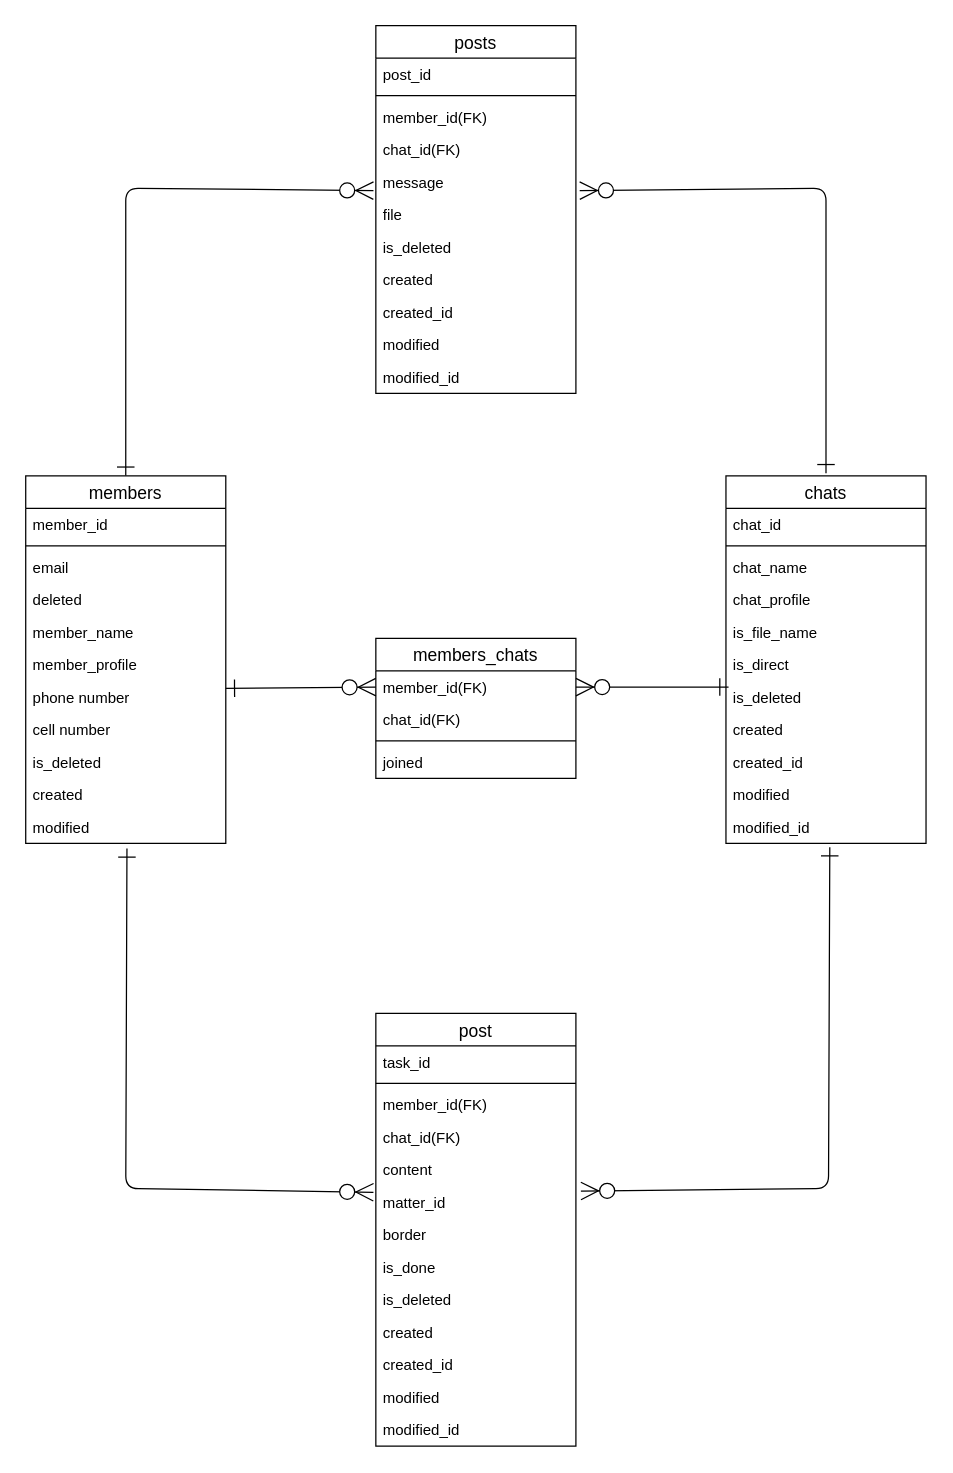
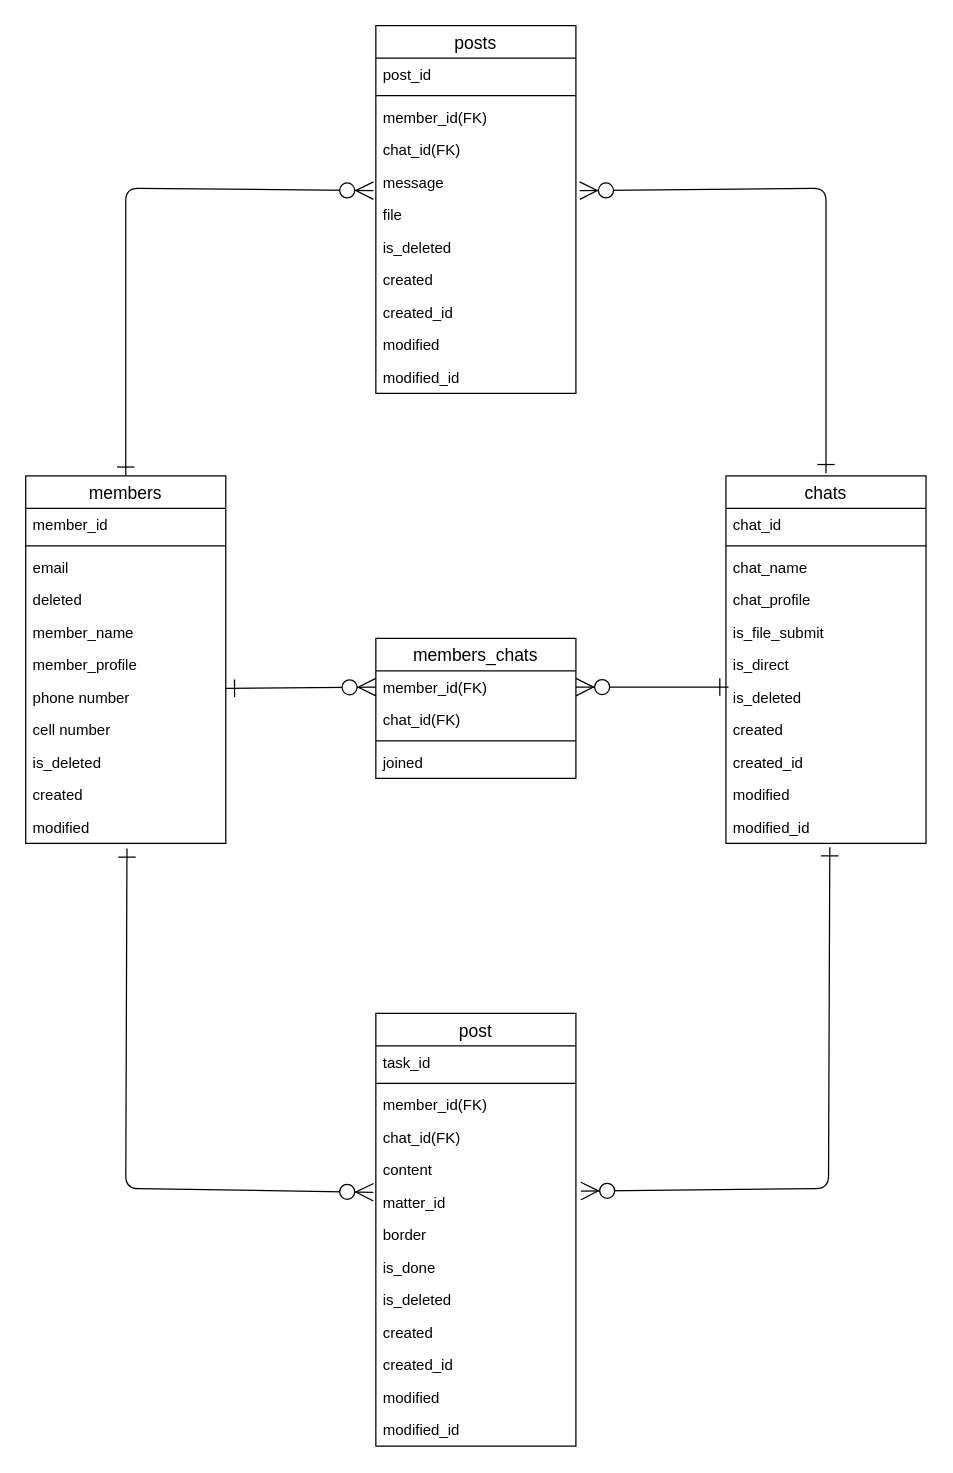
node "is_file_name": label "is_file_name" -> "is_file_submit"
